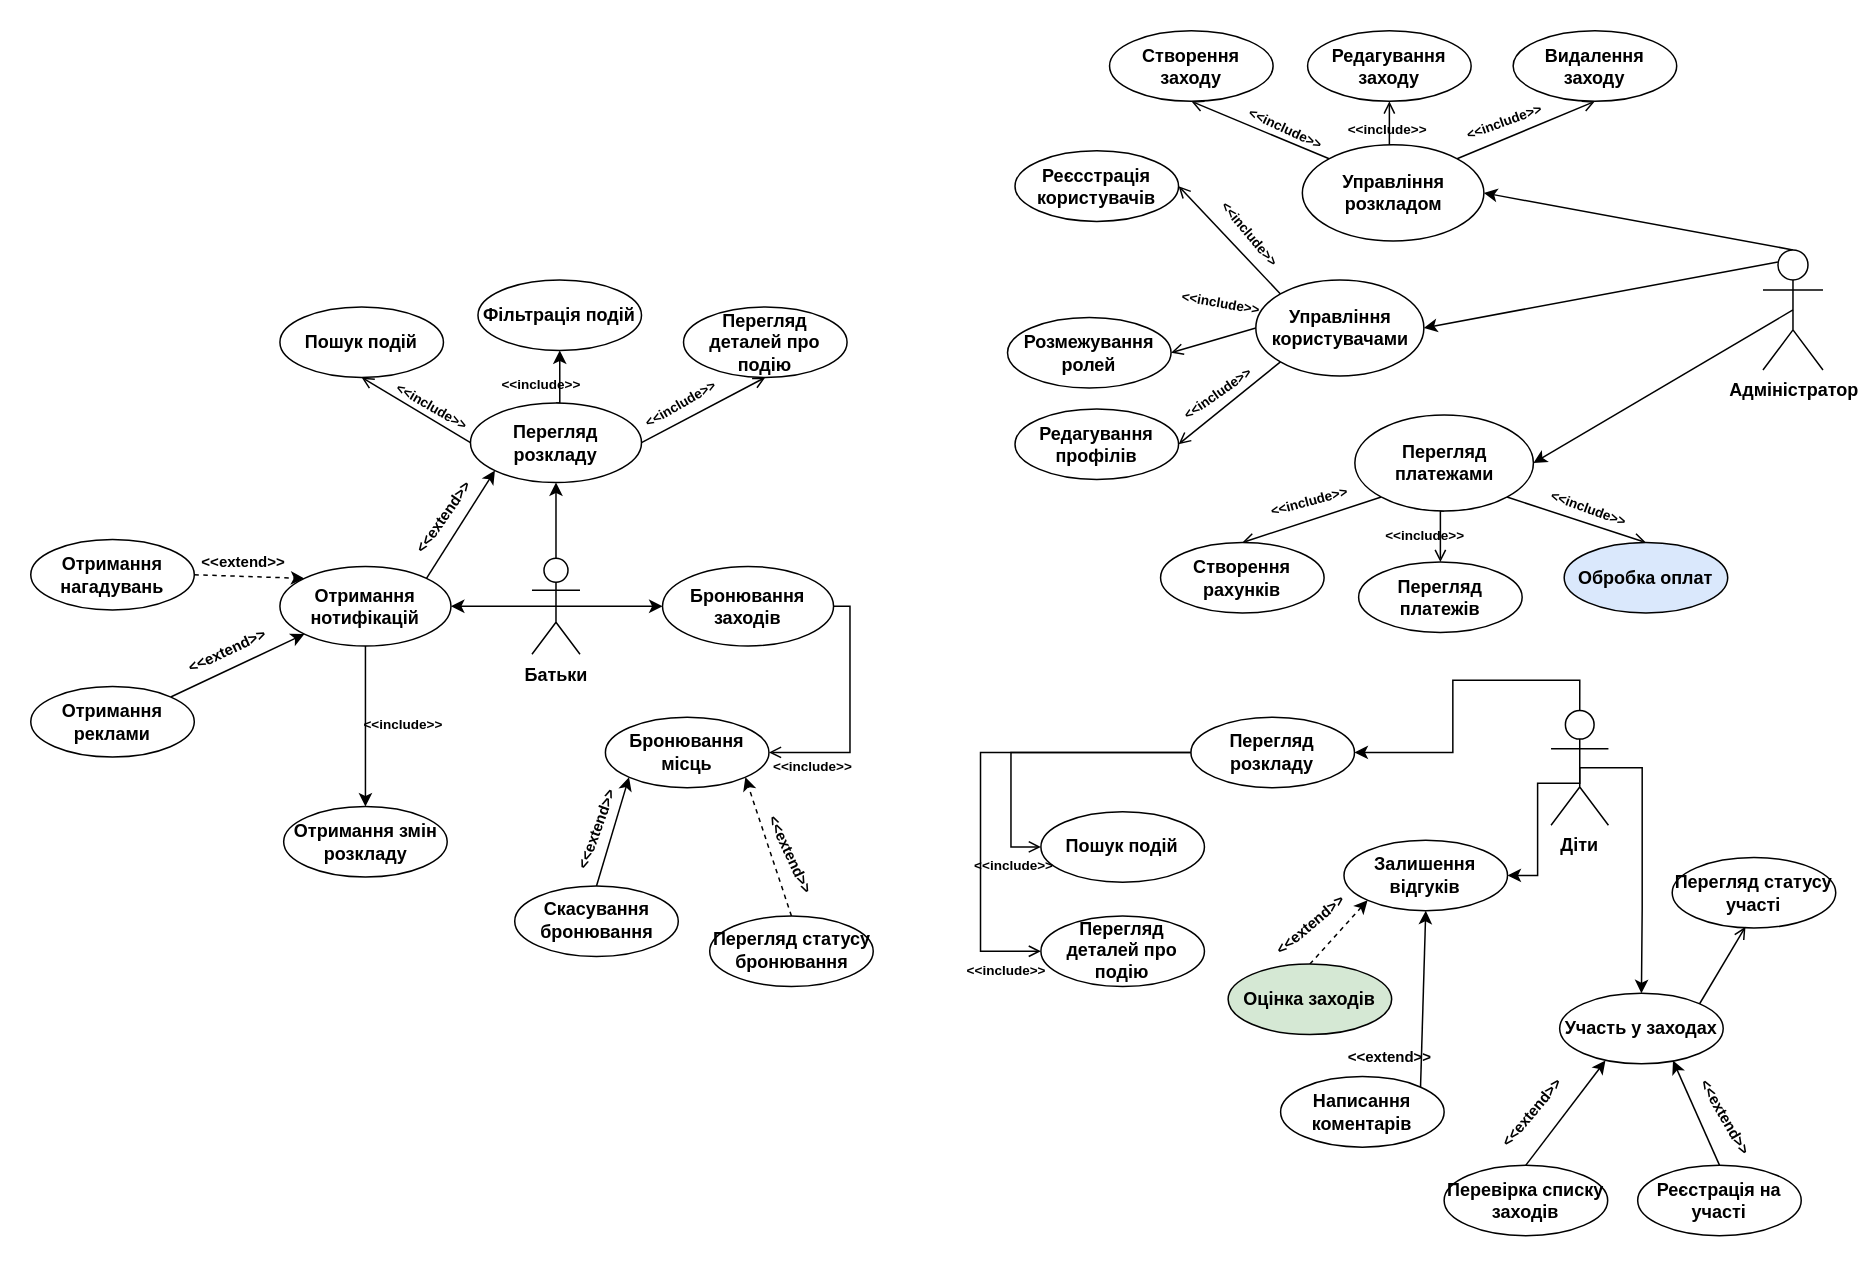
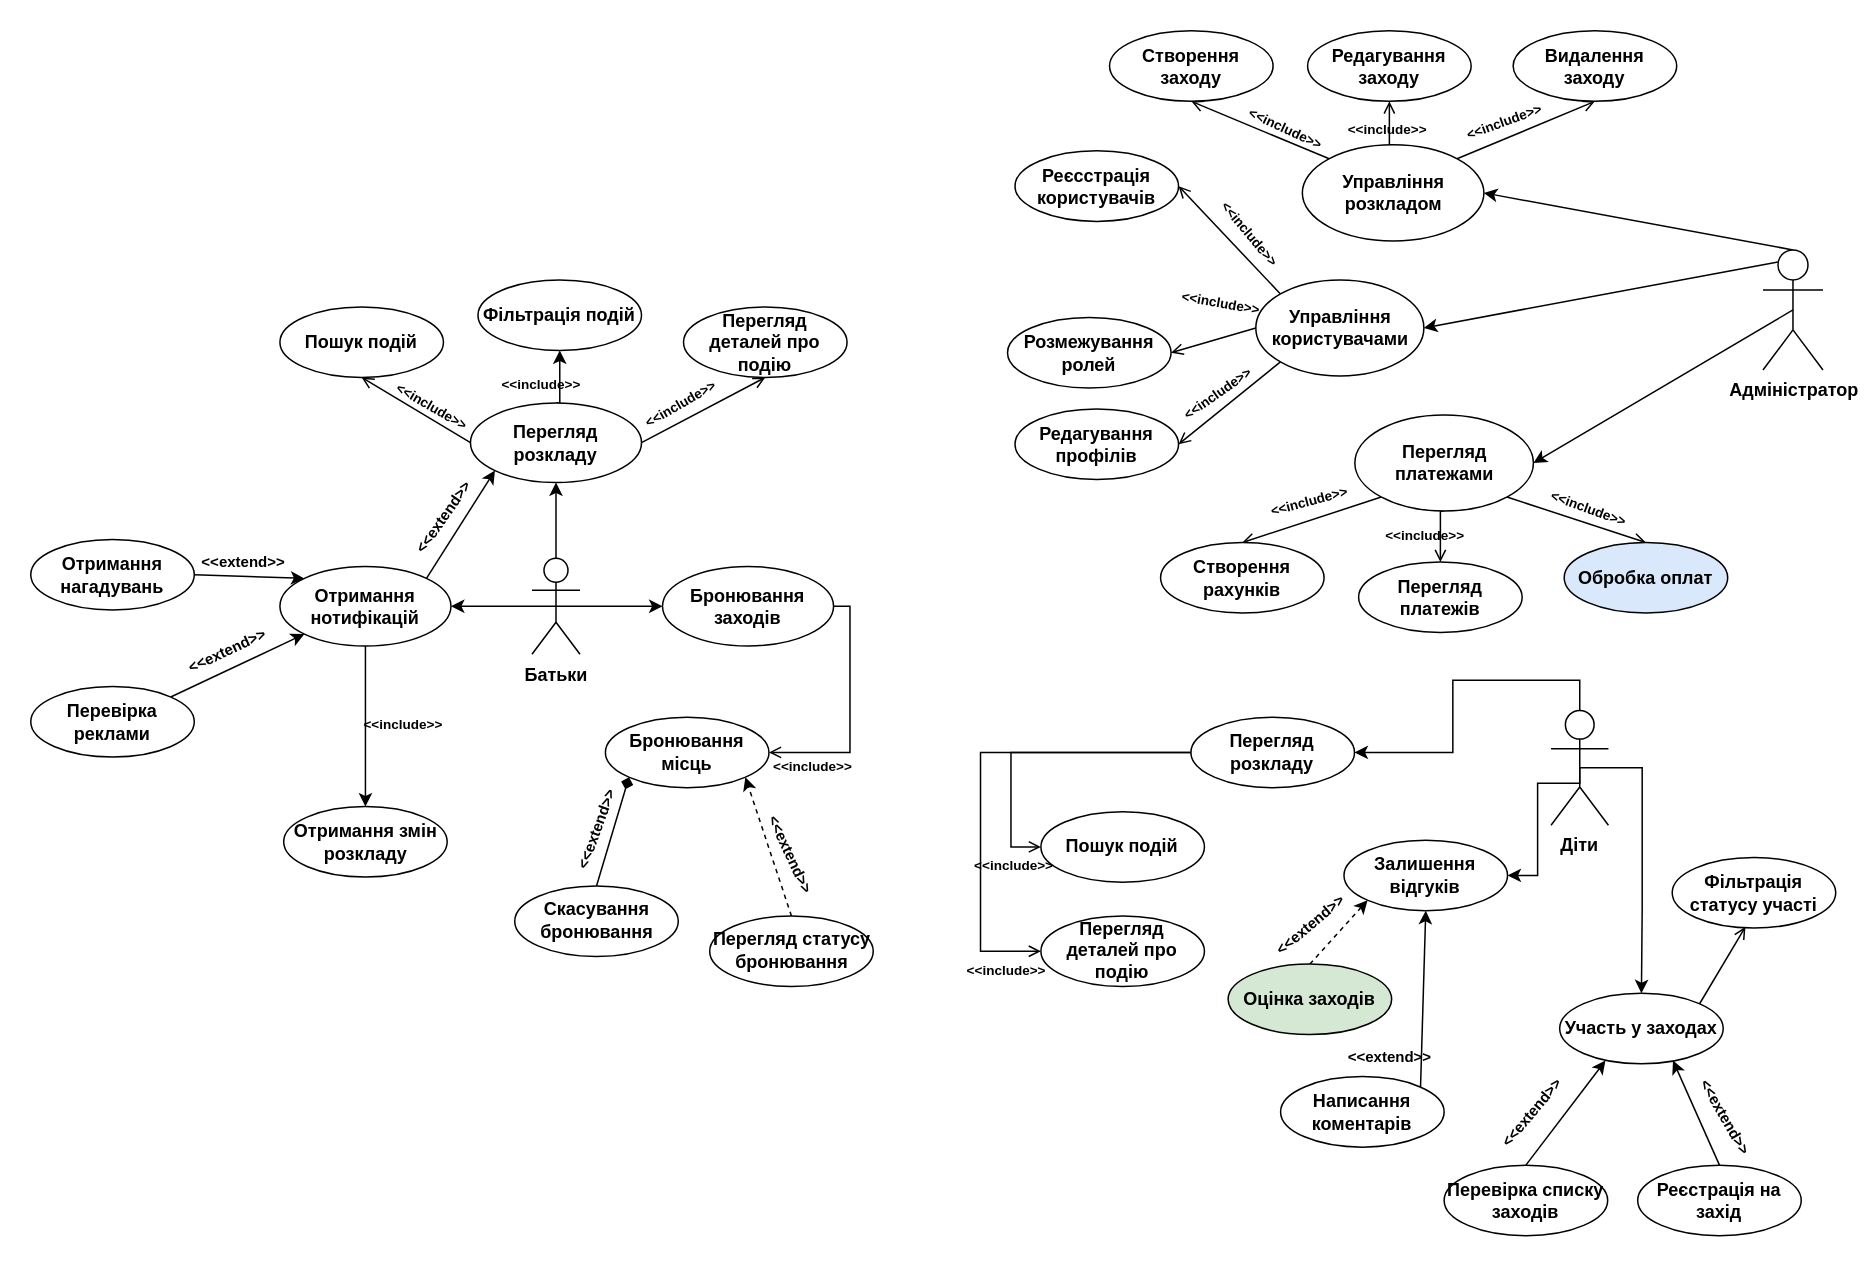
edge "Отримання нагадувань" -> "Отримання нотифікацій": style dashed -> solid
node "Отримання реклами": label "Отримання реклами" -> "Перевірка реклами"
edge "Скасування бронювання" -> "Бронювання місць": arrowhead classic -> diamond
node "Перегляд статусу участі": label "Перегляд статусу участі" -> "Фільтрація статусу участі"
node "Реєстрація на участі": label "Реєстрація на участі" -> "Реєстрація на захід"
